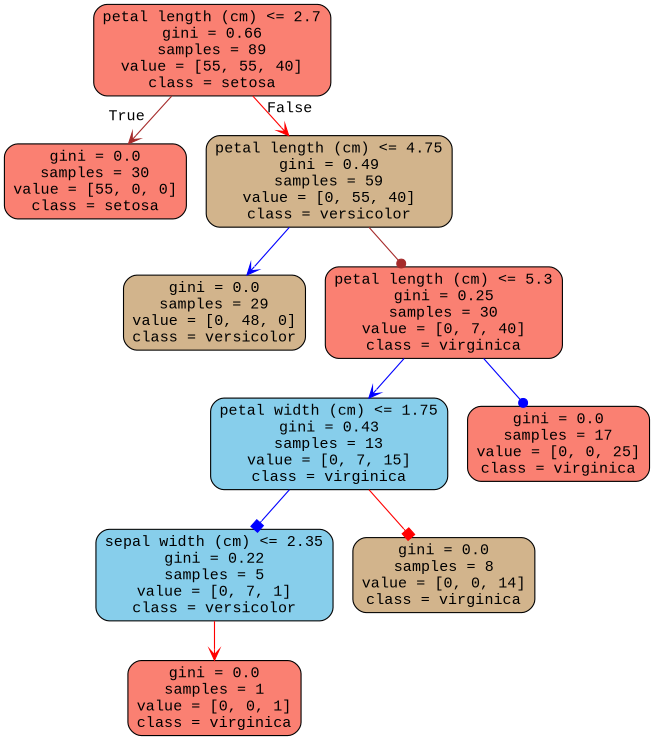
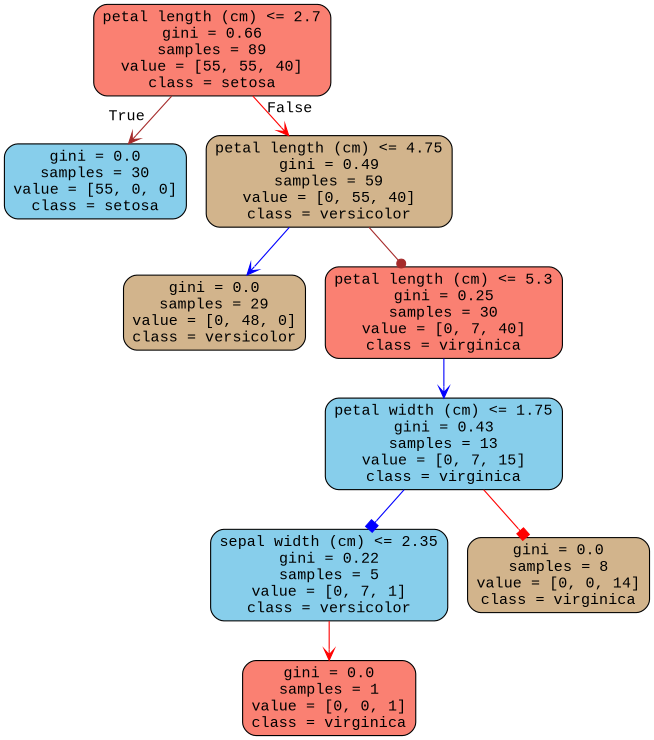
node "gini = 0.0 samples = 30 value = [55, 0, 0] class = setosa": fillcolor salmon -> skyblue
node "gini = 0.0 samples = 17 value = [0, 0, 25] class = virginica": removed
